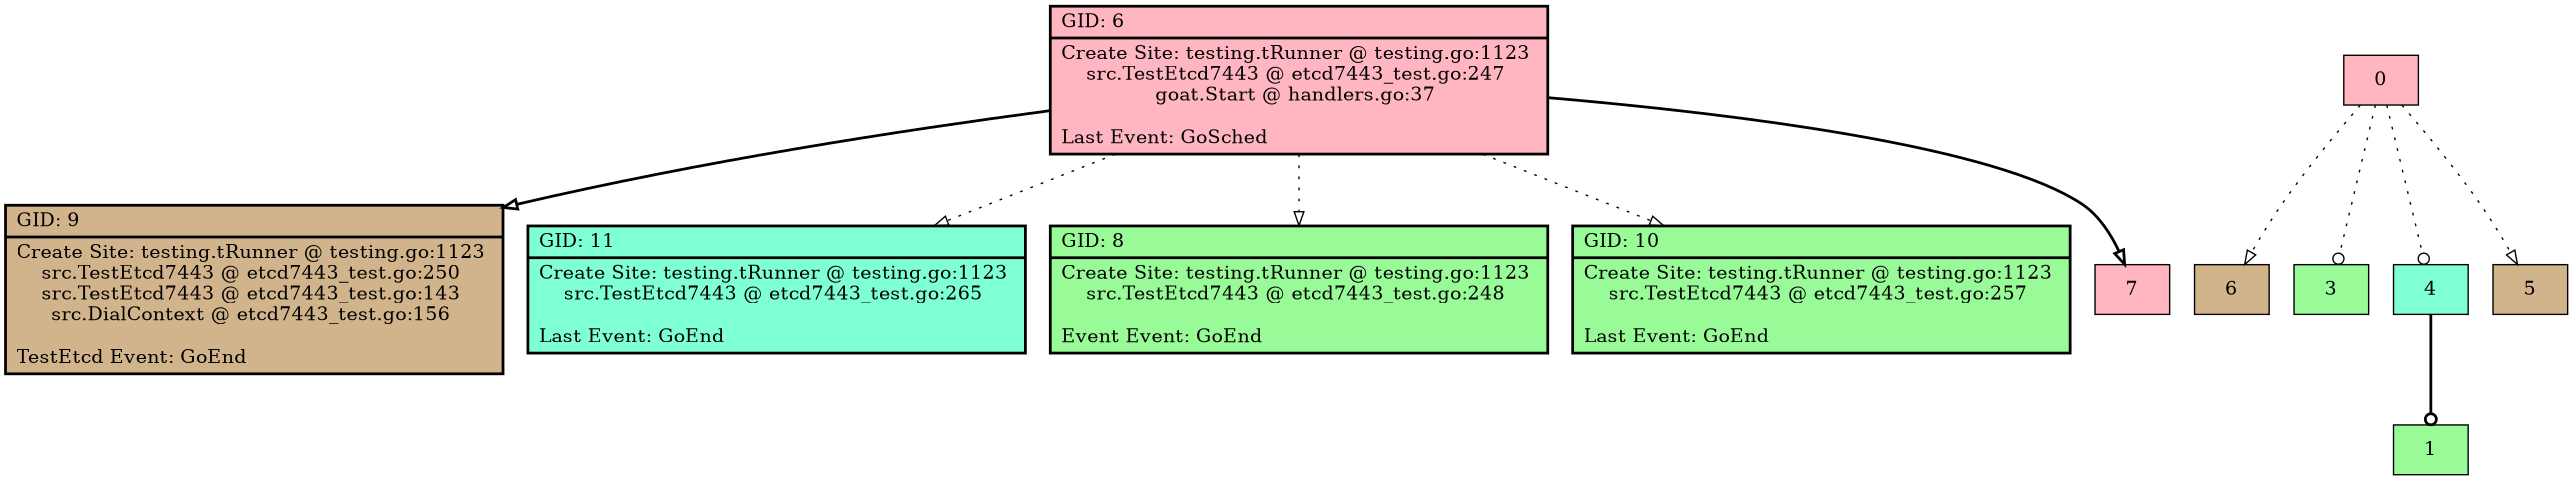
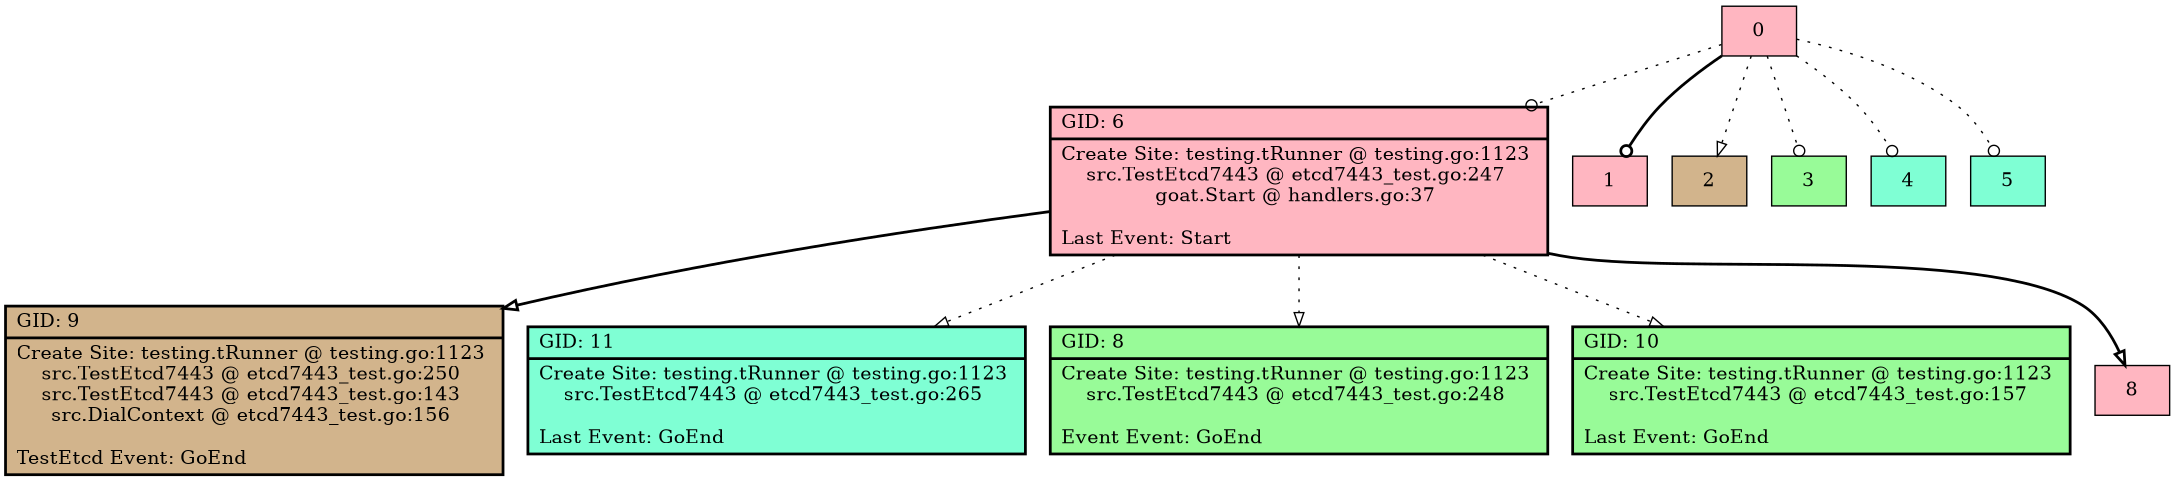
edge "0" -> "GID: 6": added
node "GID: 6": text "Last Event: GoSched" -> "Last Event: Start"
edge "0" -> "5": arrowhead onormal -> odot
node "7": label "7" -> "8"
node "6": label "6" -> "2"
node "5": fillcolor tan -> aquamarine
node "GID: 10": text "src.TestEtcd7443 @ etcd7443_test.go:257" -> "src.TestEtcd7443 @ etcd7443_test.go:157"
edge "4" -> "1": now "0" -> "1"
node "1": fillcolor palegreen -> lightpink
